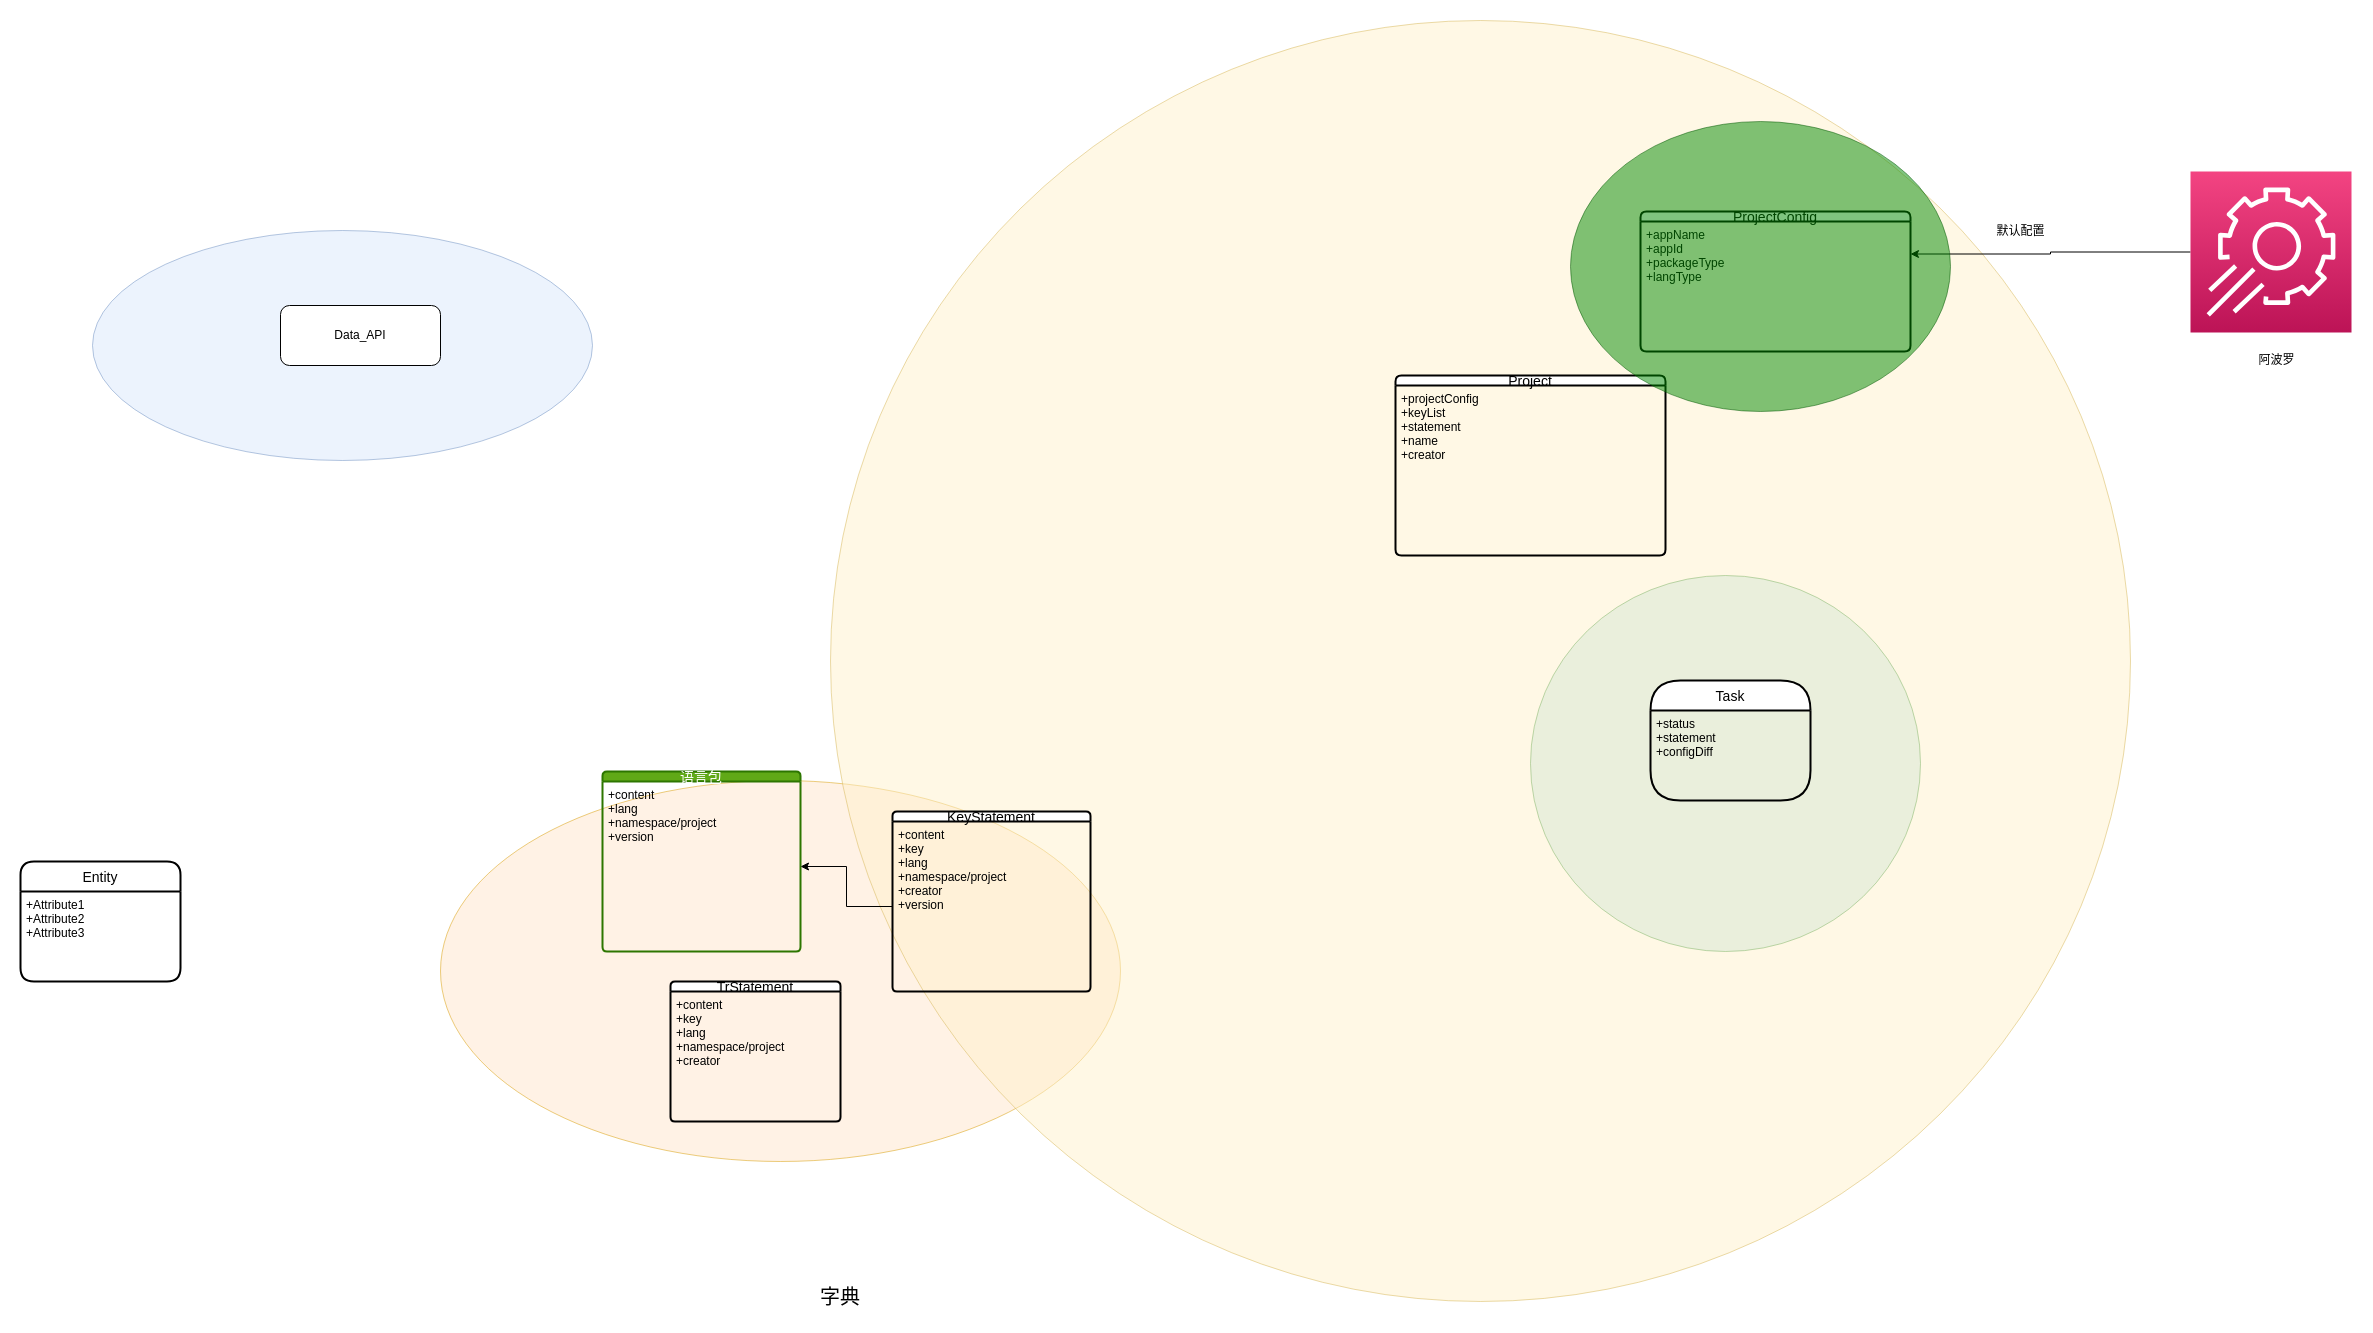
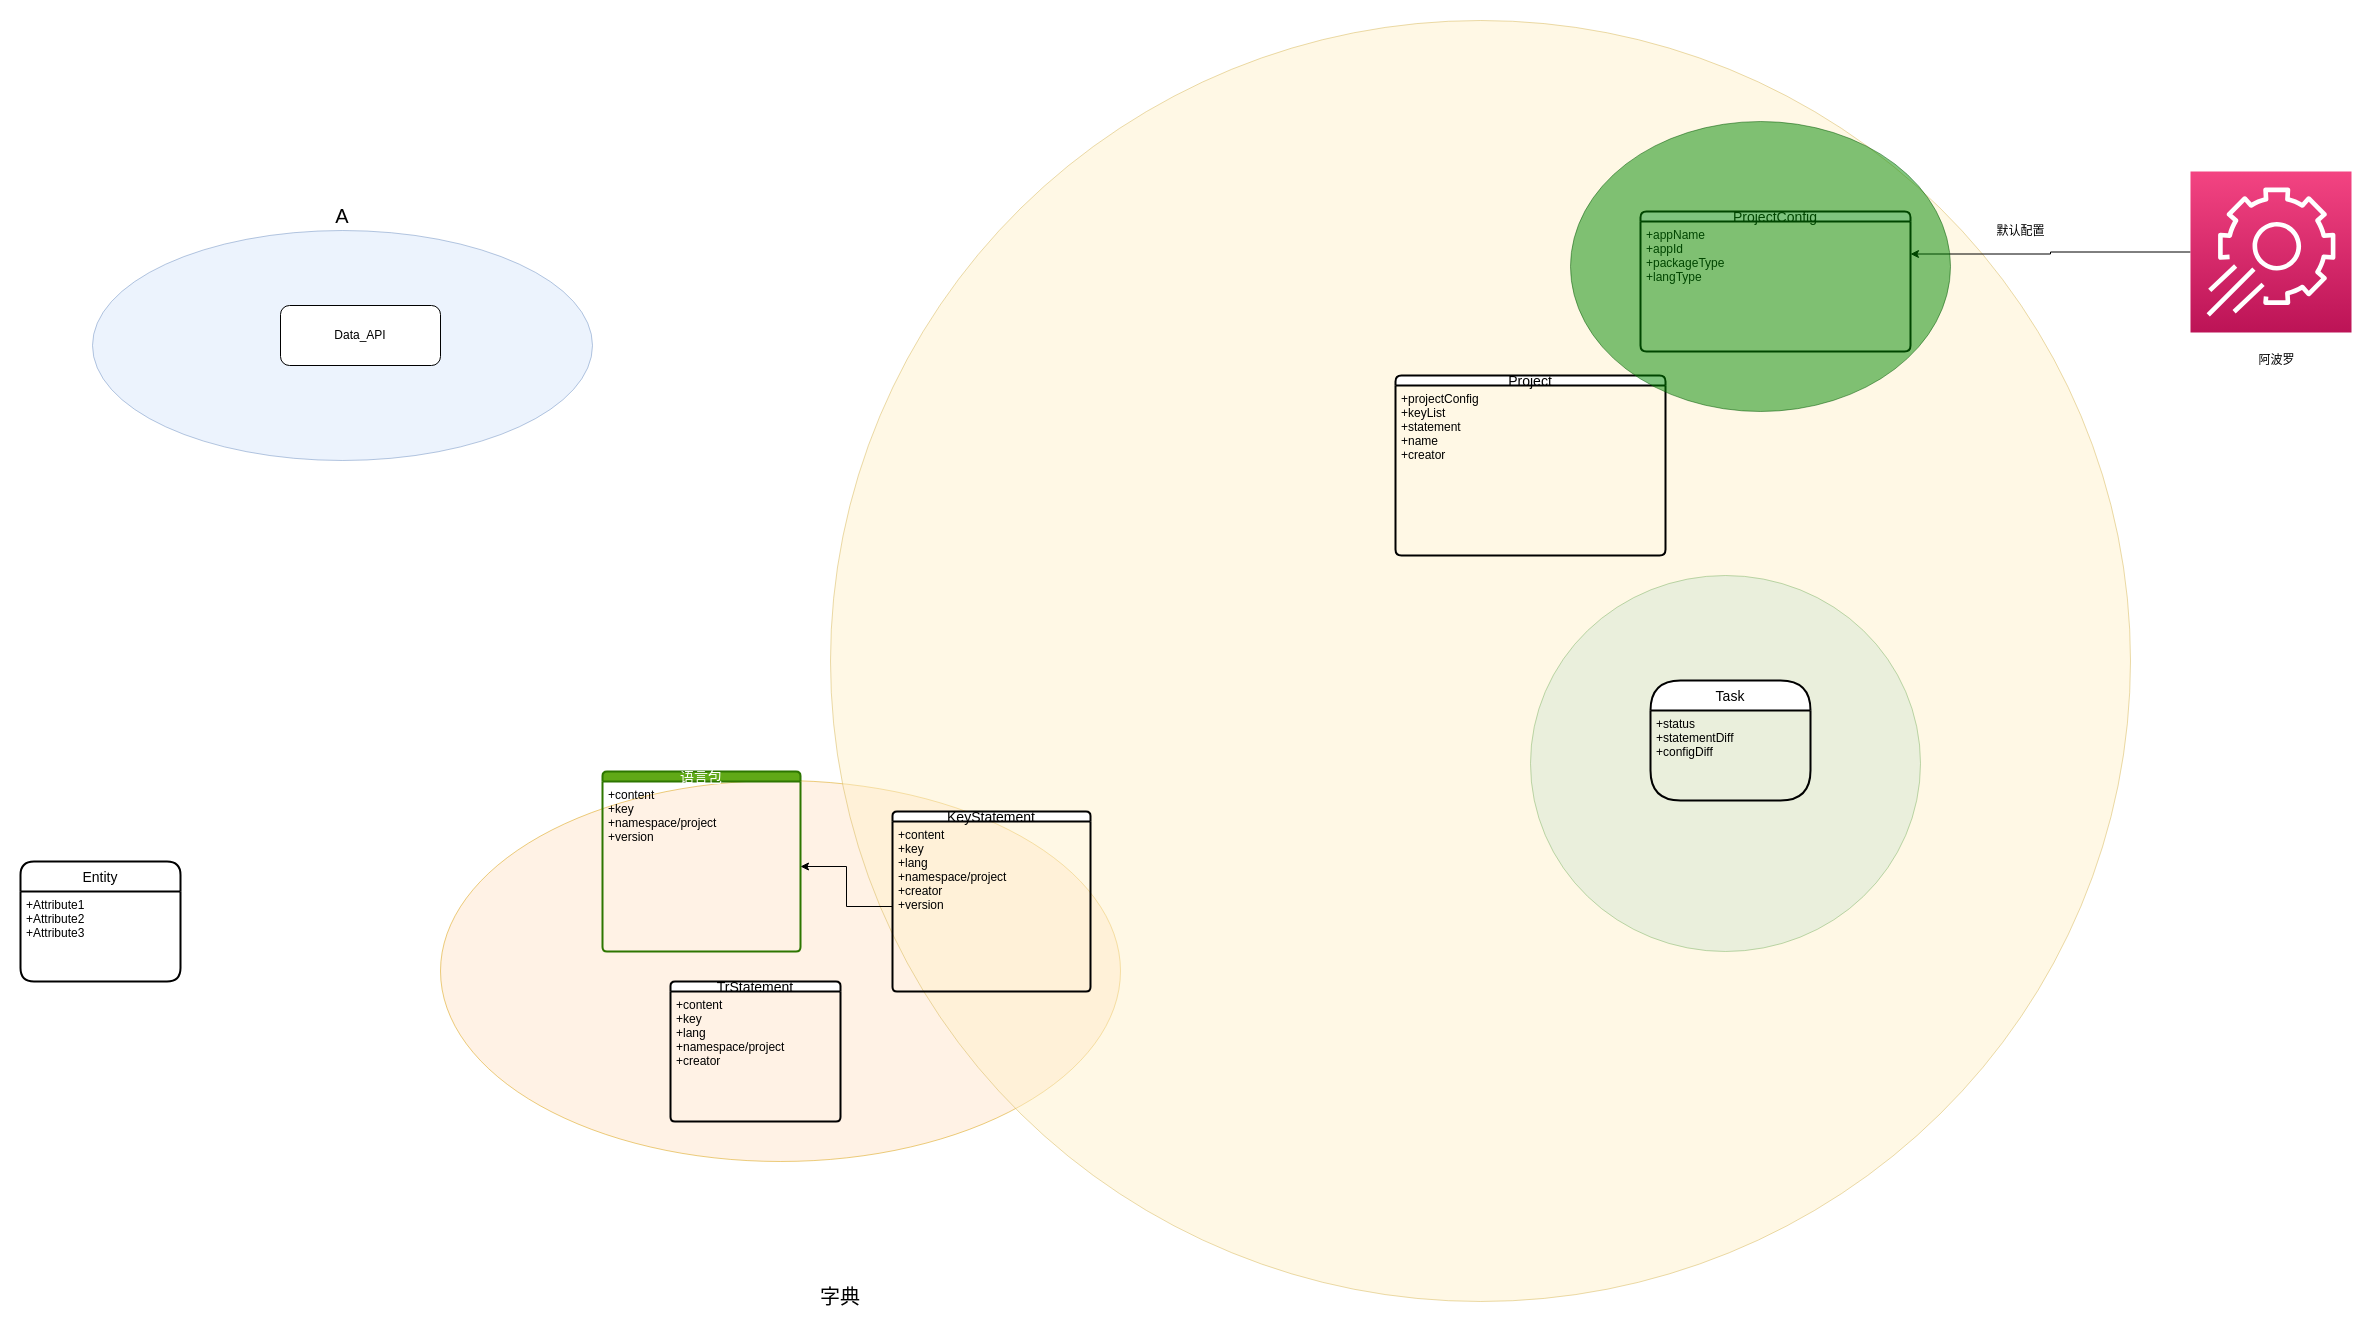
node "A": added
node "+status +statement +configDiff": label "+status +statement +configDiff" -> "+status +statementDiff +configDiff"
node "+content +lang +namespace/project +version": label "+content +lang +namespace/project +version" -> "+content +key +namespace/project +version"
